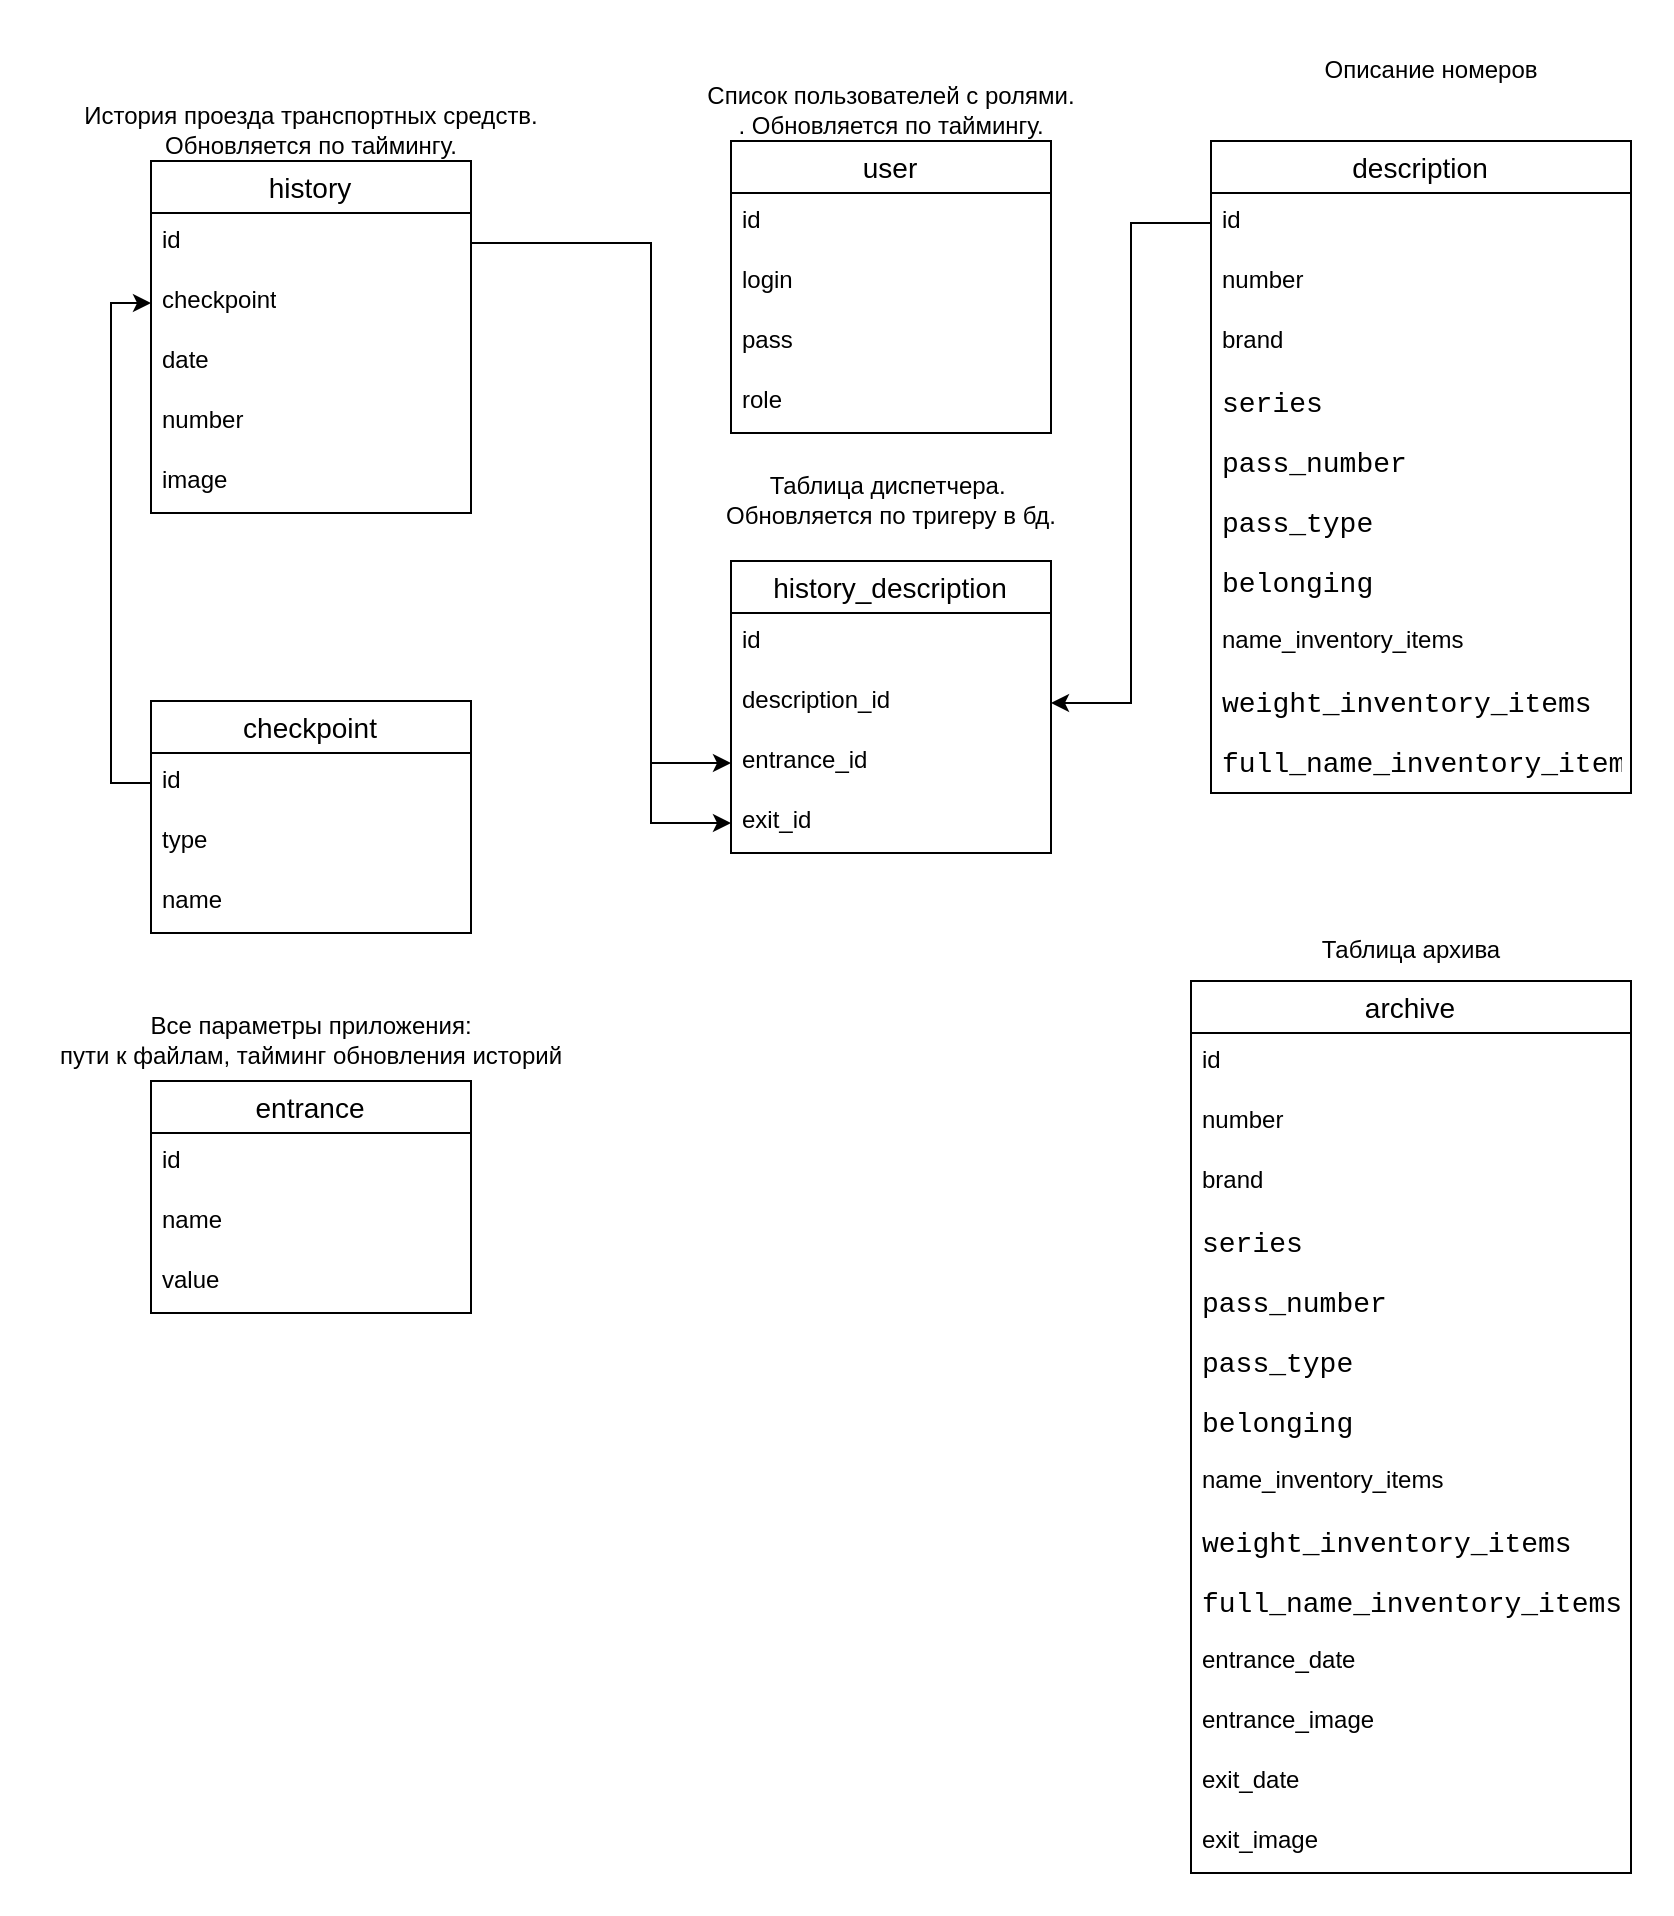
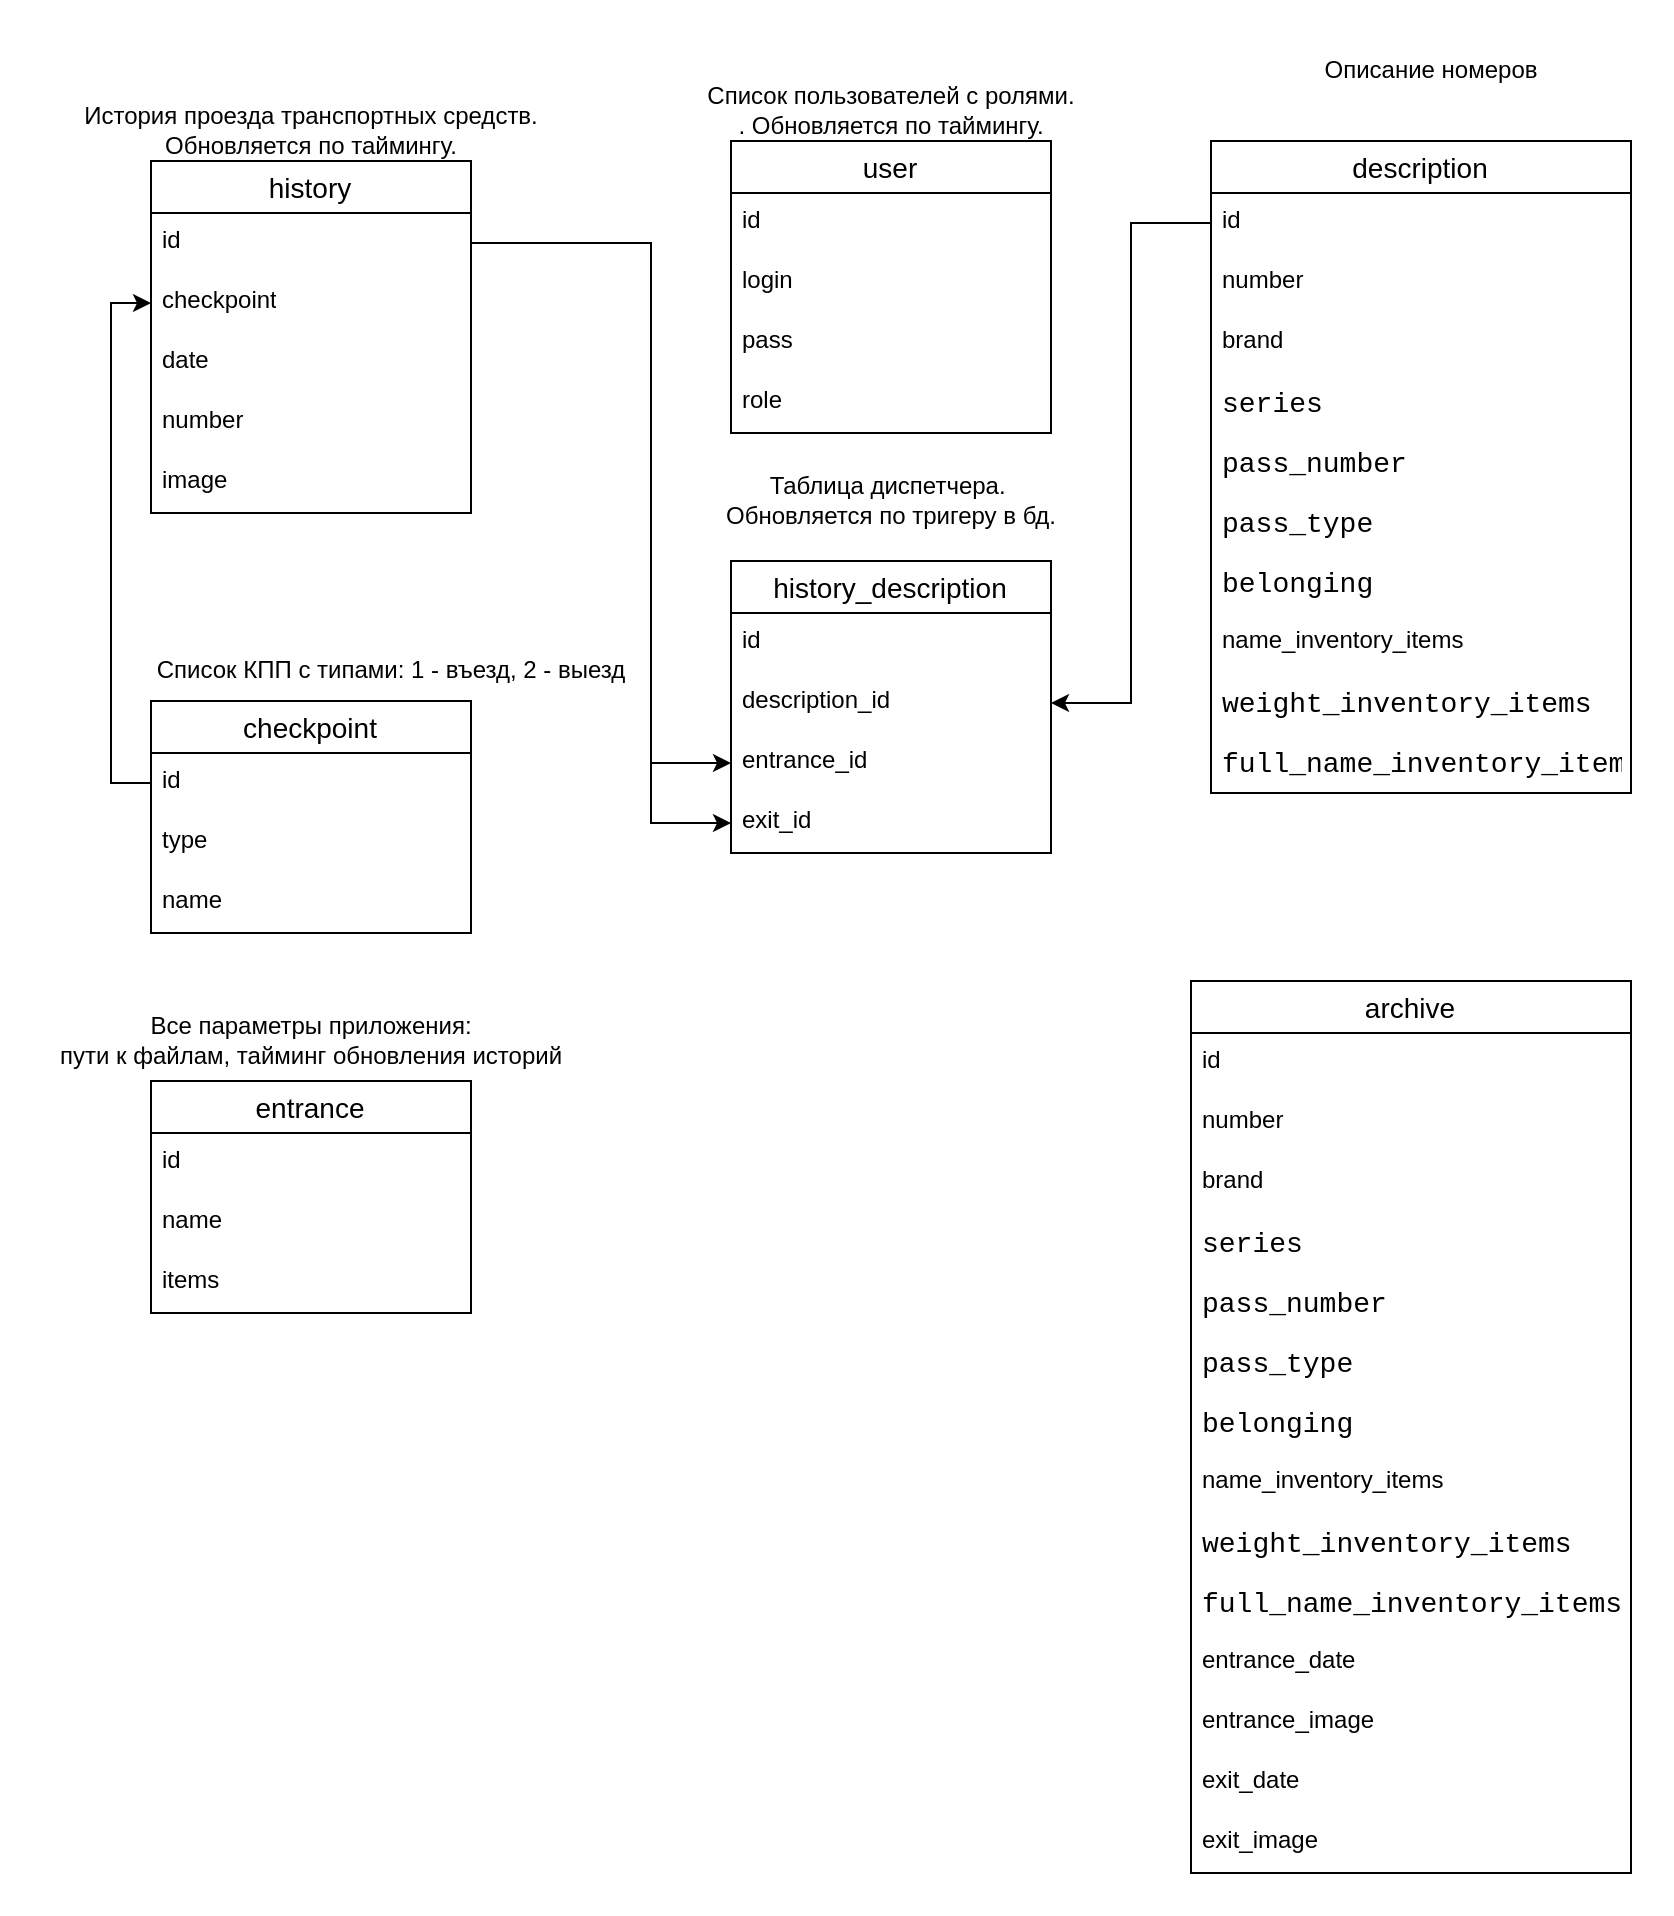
node "Список КПП с типами: 1 - въезд, 2 - выезд": added
node "Таблица архива": removed
node "value": label "value" -> "items"
